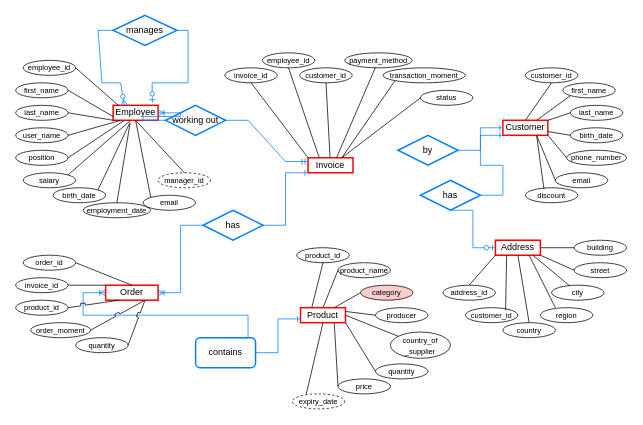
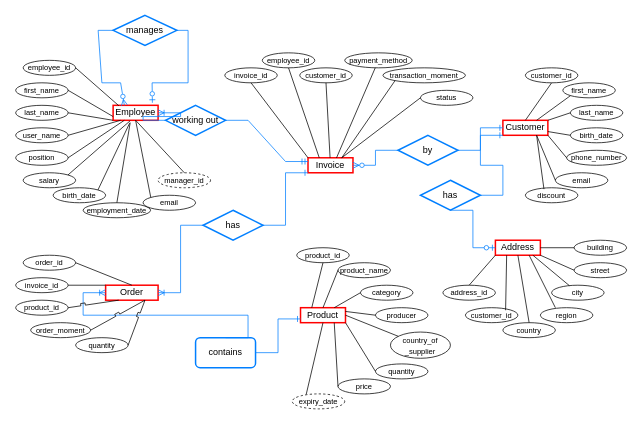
edge "by" -> "Invoice": added
node "category": fillcolor #f8cecc -> #ffffff
